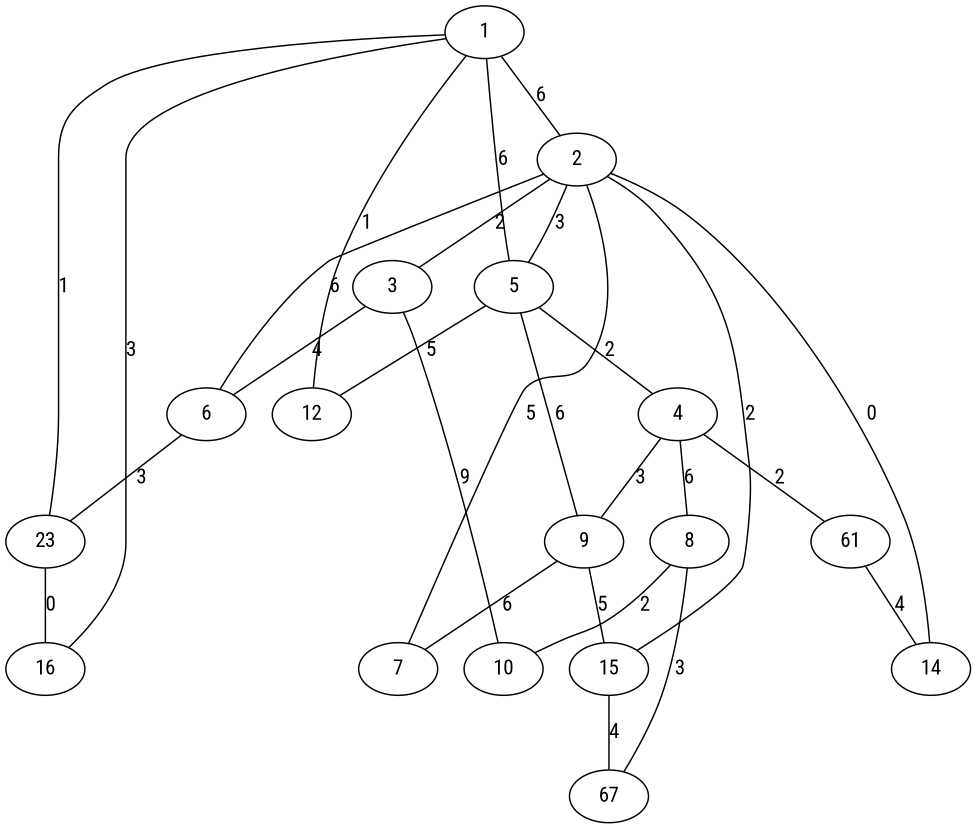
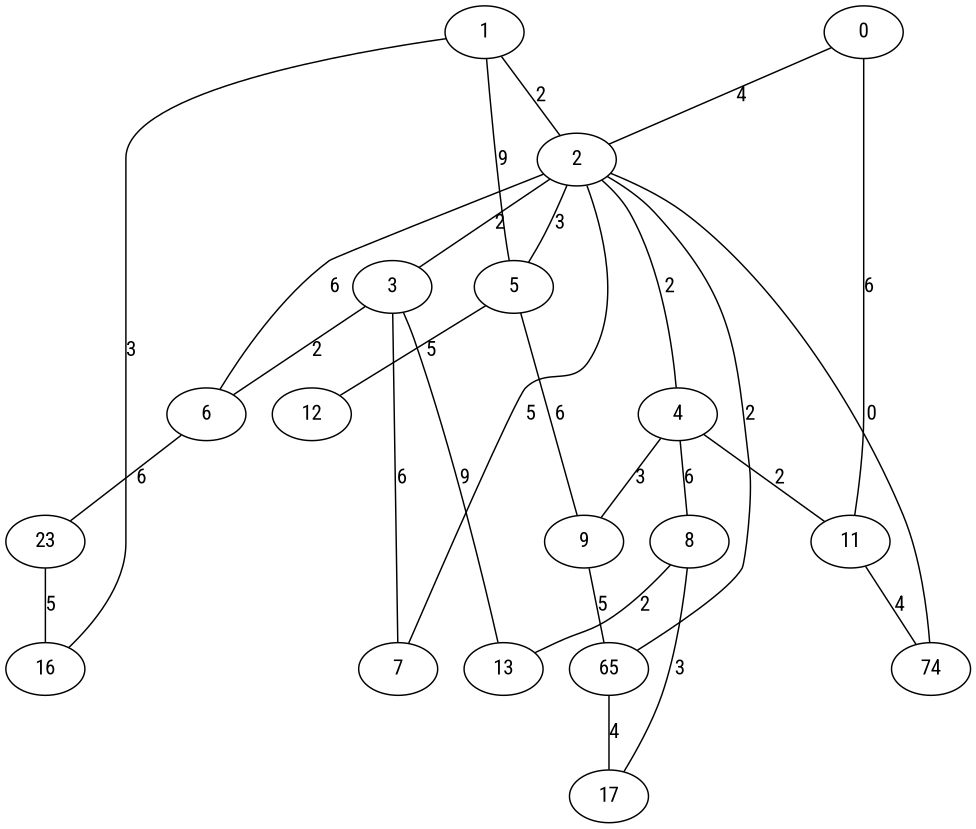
node "0": added
edge "1" -- "2": label "6" -> "2"
edge "1" -- "23": removed, label "1"
edge "1" -- "5": label "6" -> "9"
edge "1" -- "12": removed, label "1"
edge "5" -- "4": now "2" -- "4"
edge "3" -- "6": label "4" -> "2"
edge "6" -- "23": label "3" -> "6"
node "61": label "61" -> "11"
edge "9" -- "7": now "3" -- "7"
edge "23" -- "16": label "0" -> "5"
node "10": label "10" -> "13"
node "15": label "15" -> "65"
node "14": label "14" -> "74"
node "67": label "67" -> "17"
